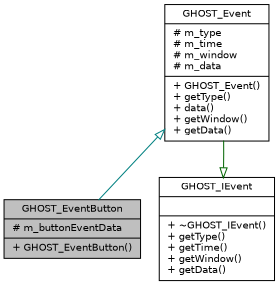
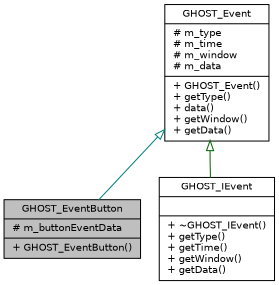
edge "GHOST_Event" -> "GHOST_IEvent": reversed
